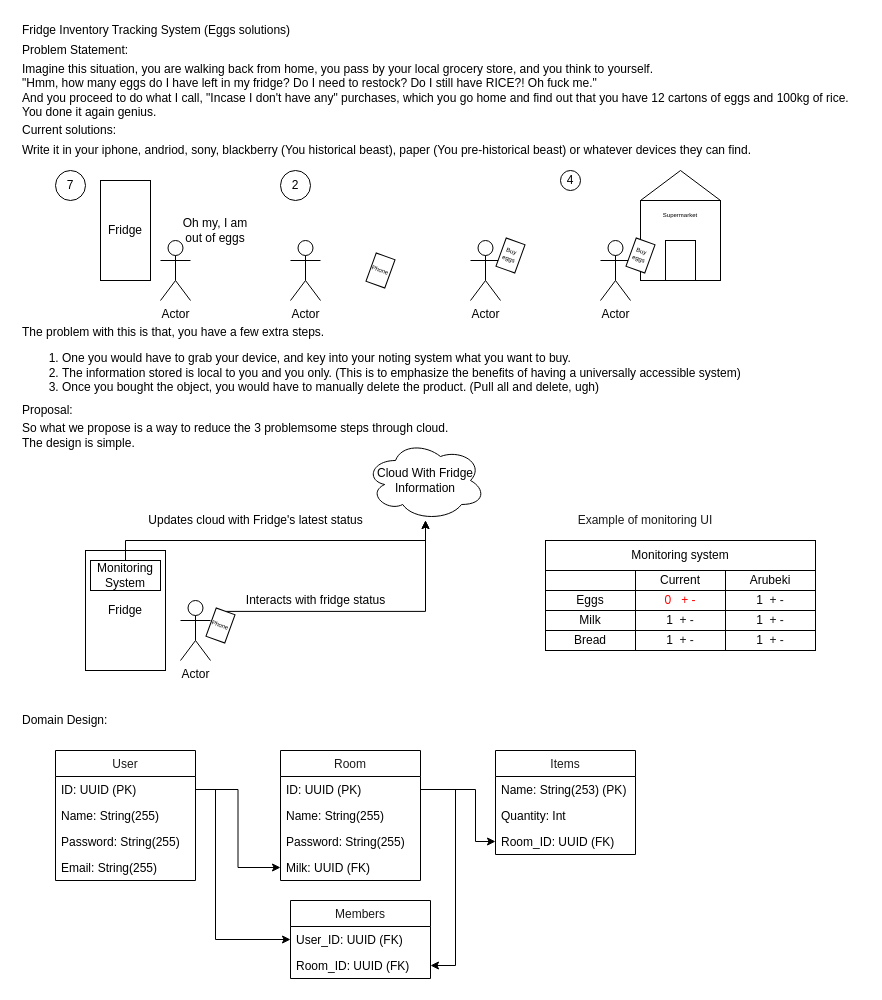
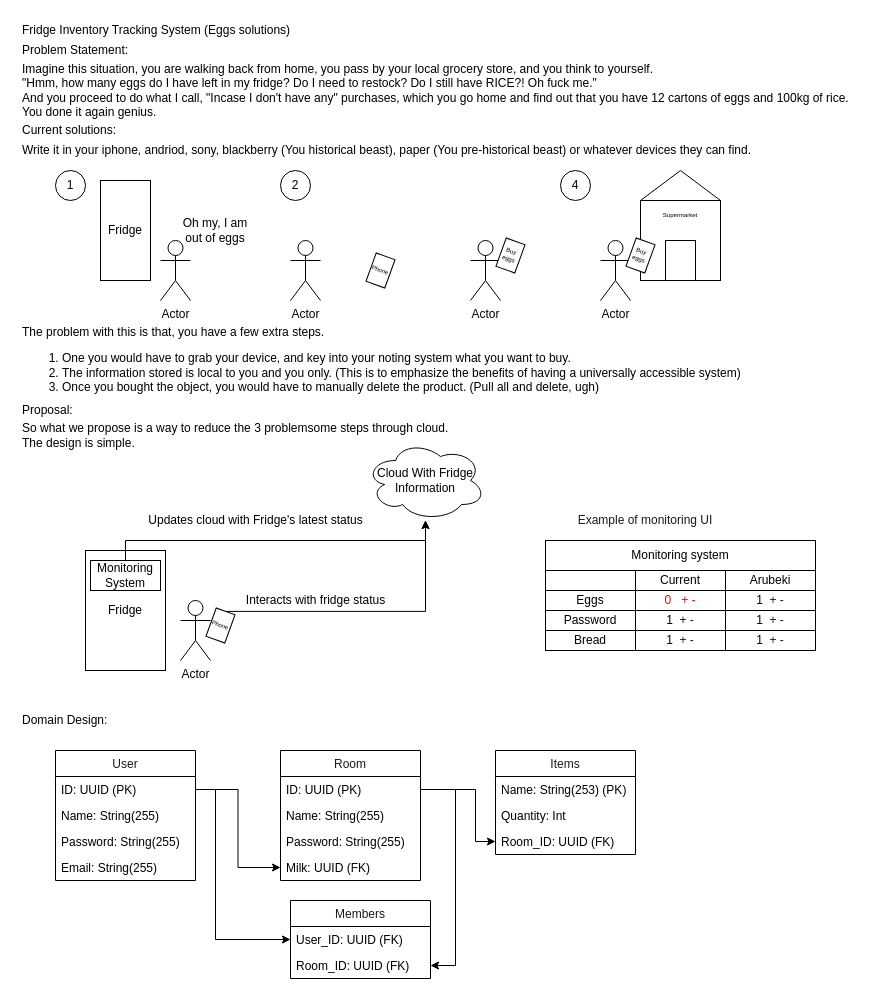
node "4": size 20x20 -> 30x30
node "7": label "7" -> "1"
node "Milk": label "Milk" -> "Password"
